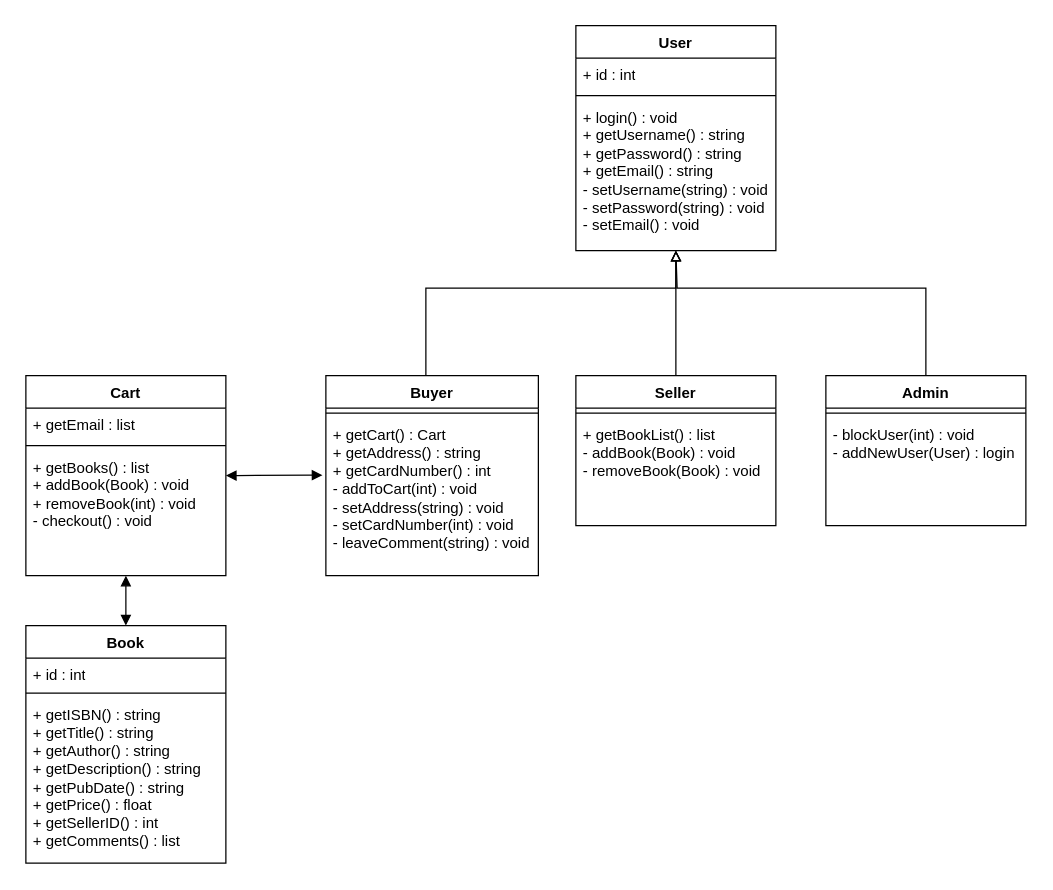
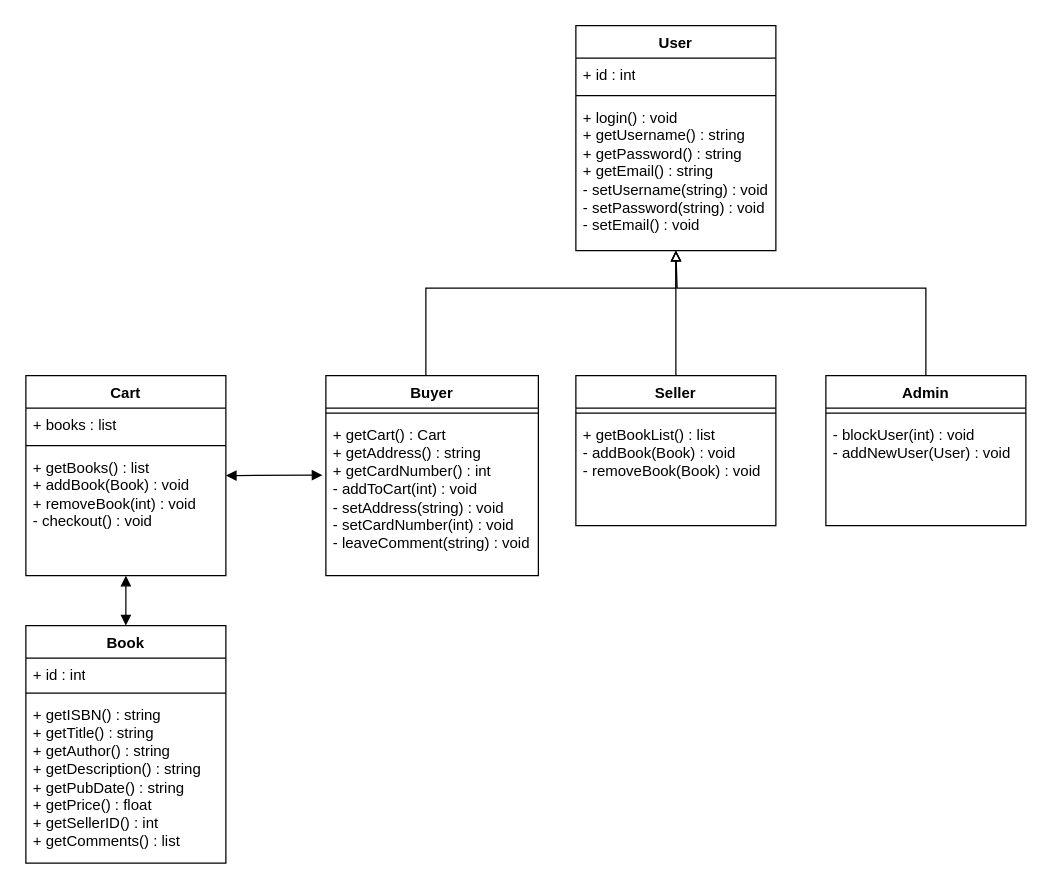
node "+ getEmail : list": label "+ getEmail : list" -> "+ books : list"
node "- blockUser(int) : void - addNewUser(User) : login": label "- blockUser(int) : void - addNewUser(User) : login" -> "- blockUser(int) : void - addNewUser(User) : void"
